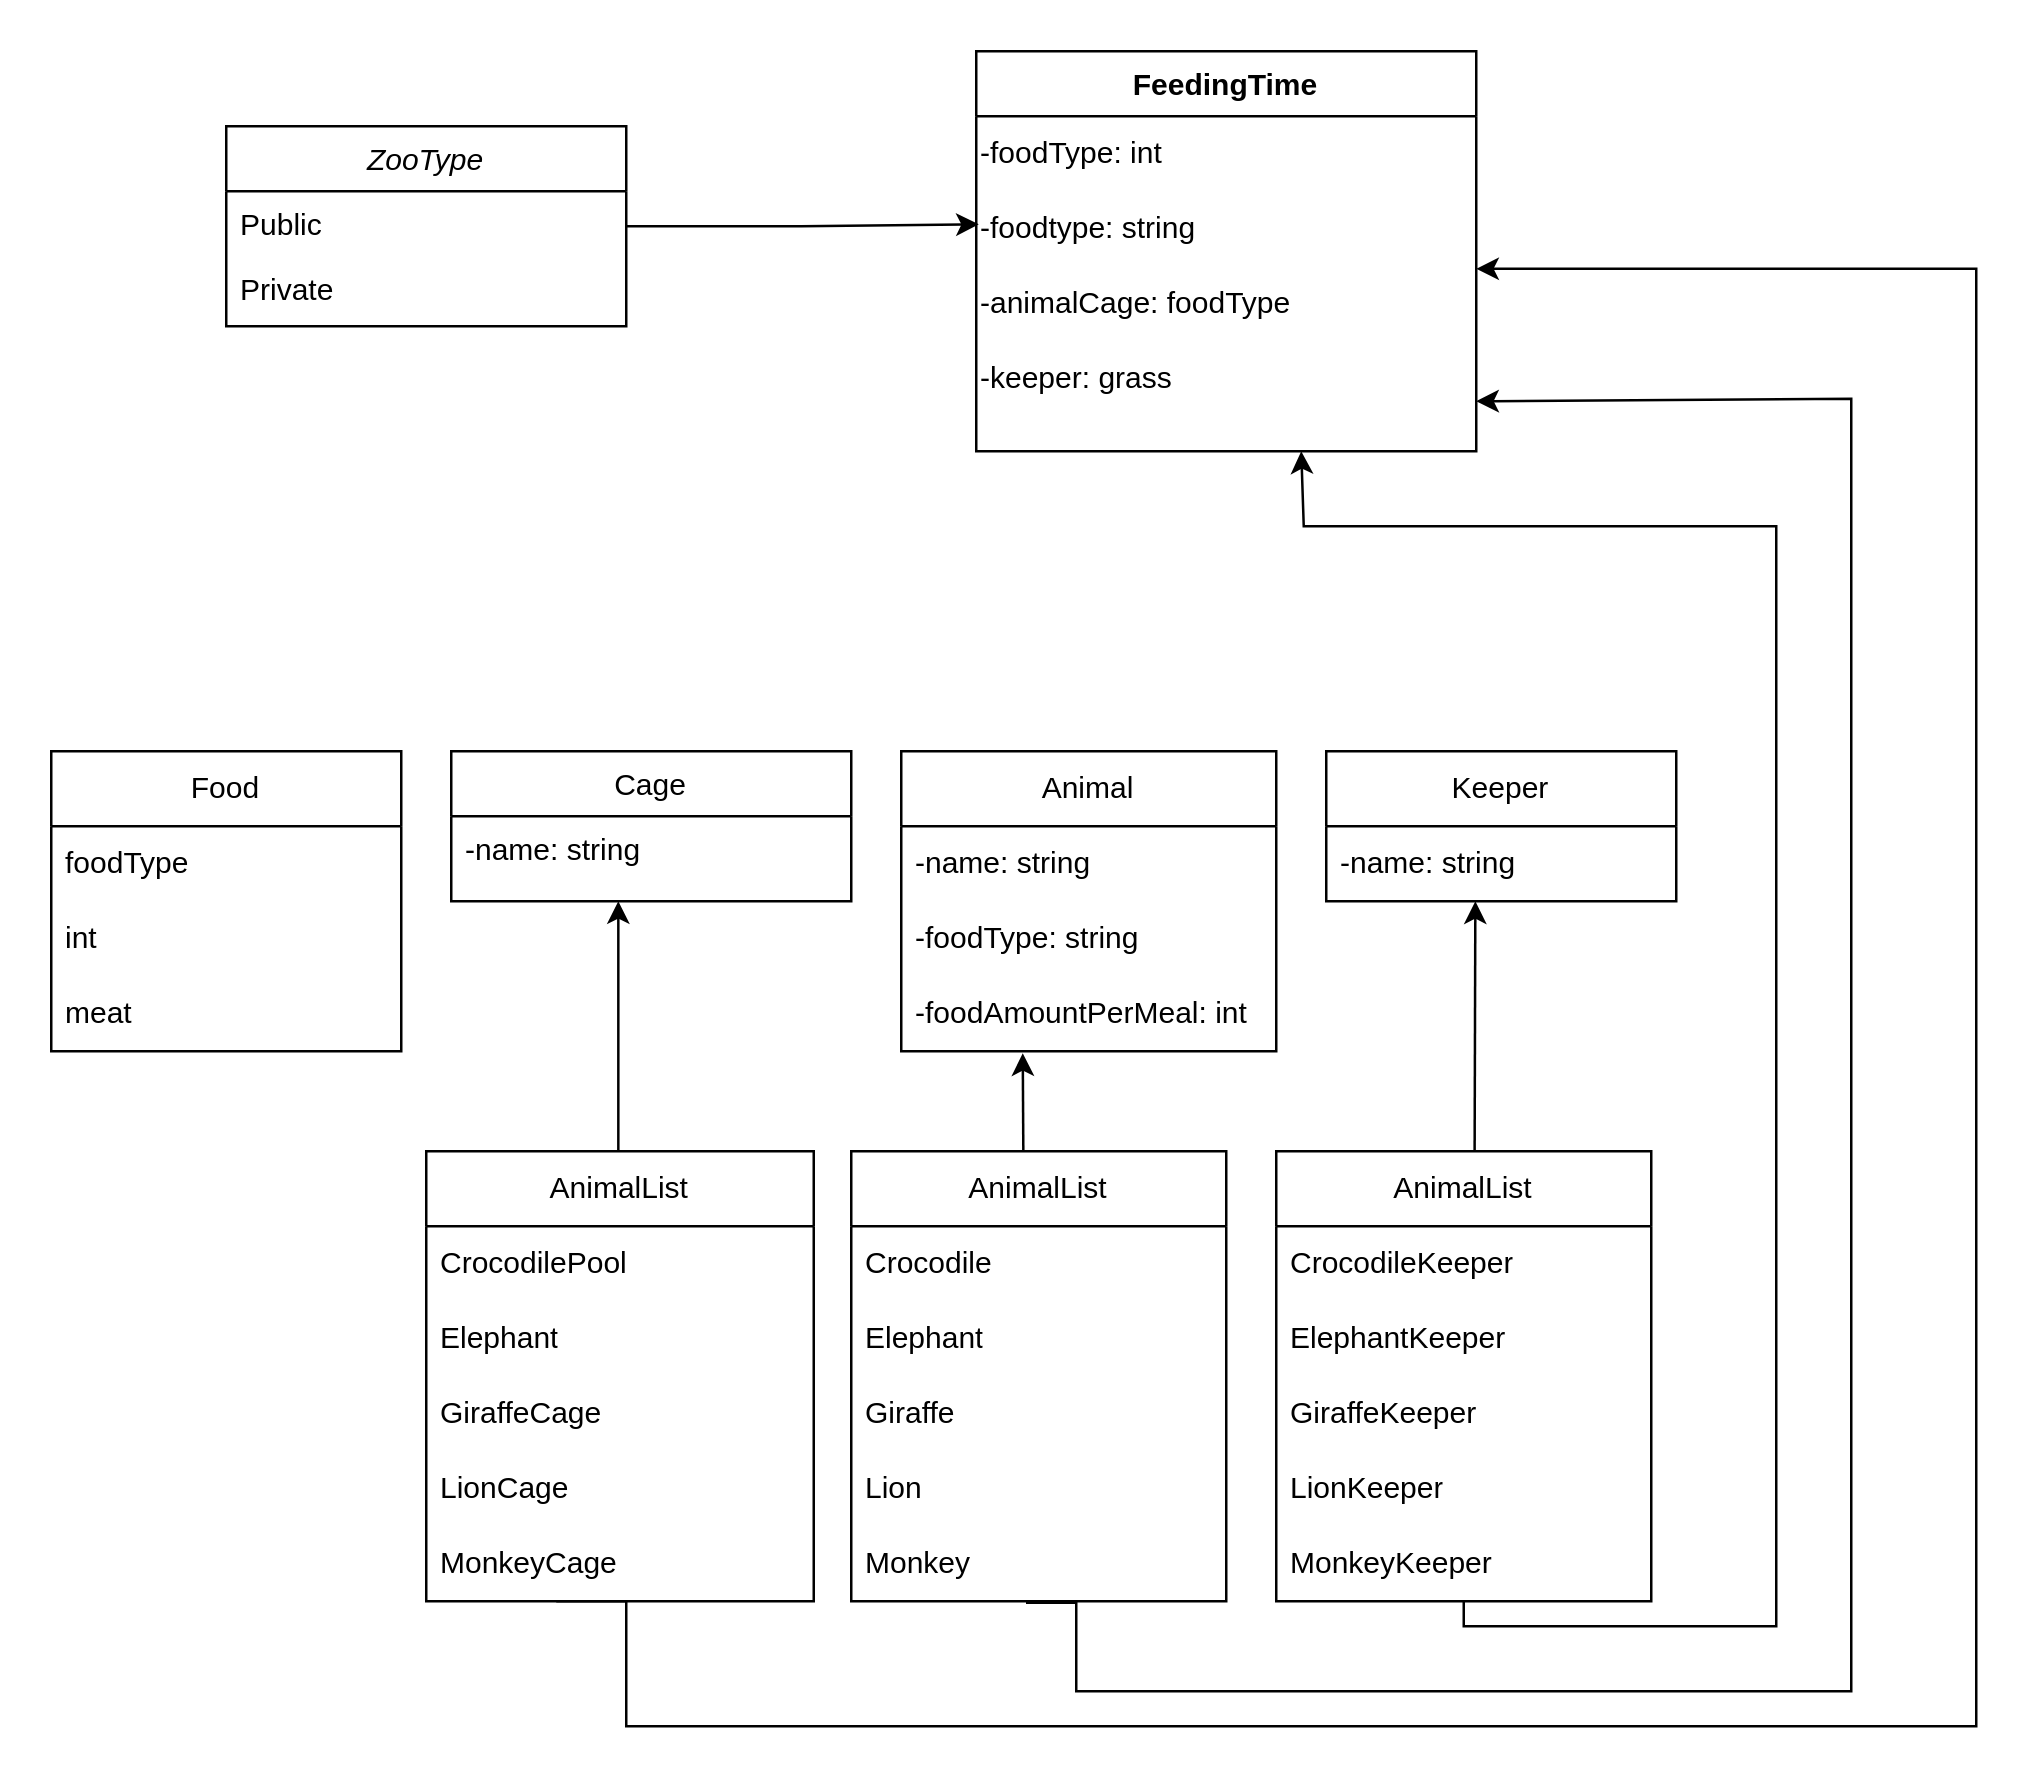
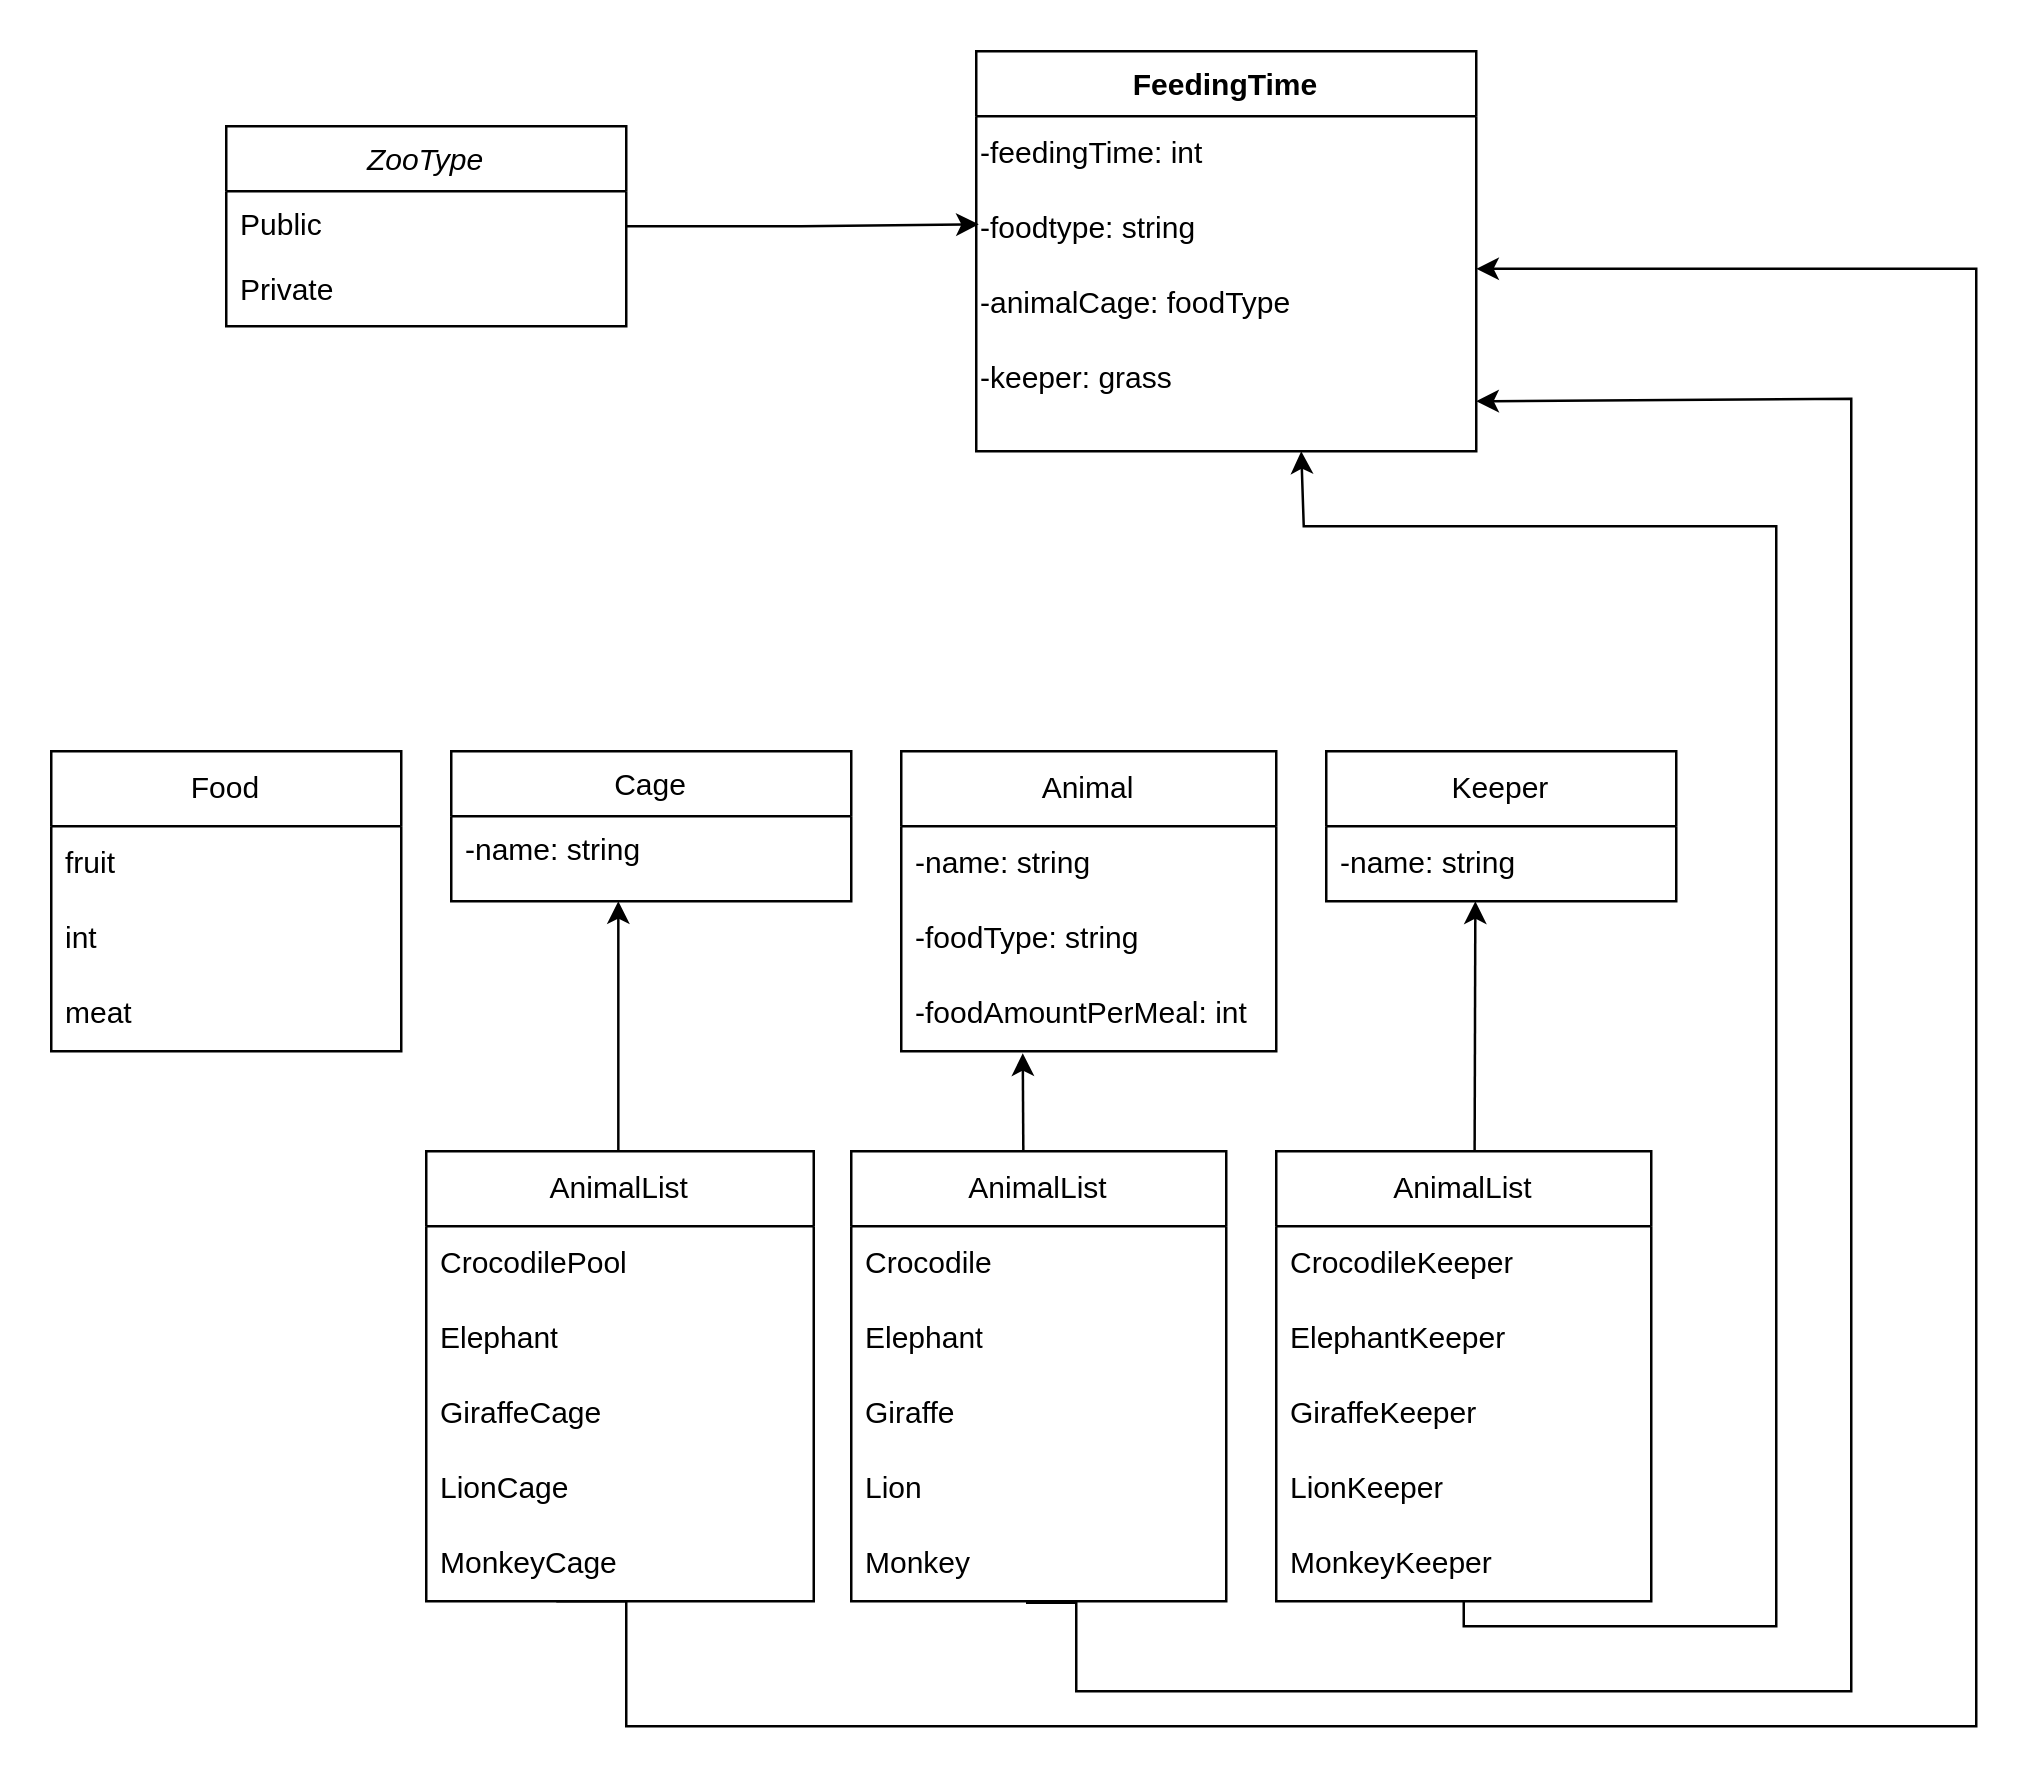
node "-foodType: int": label "-foodType: int" -> "-feedingTime: int"
node "foodType": label "foodType" -> "fruit"
